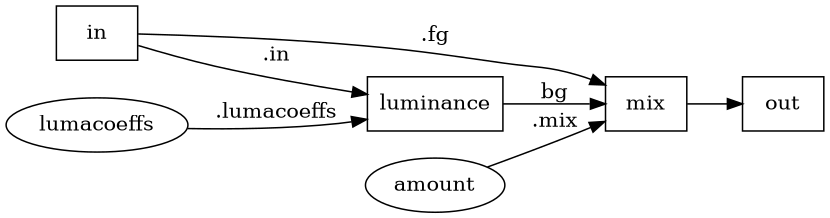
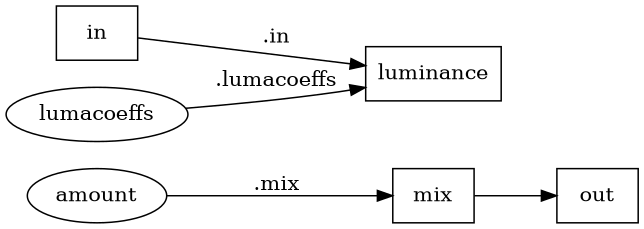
edge "in" -> "mix": removed, label ".fg"
edge "luminance" -> "mix": removed, label "bg"
